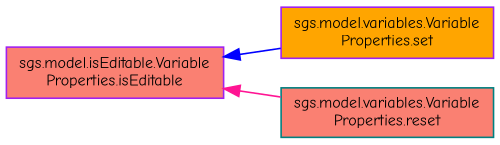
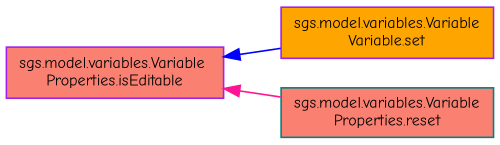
node "sgs.model.variables.Variable Properties.set": label "sgs.model.variables.Variable Properties.set" -> "sgs.model.variables.Variable Variable.set"
node "sgs.model.isEditable.Variable Properties.isEditable": label "sgs.model.isEditable.Variable Properties.isEditable" -> "sgs.model.variables.Variable Properties.isEditable"
